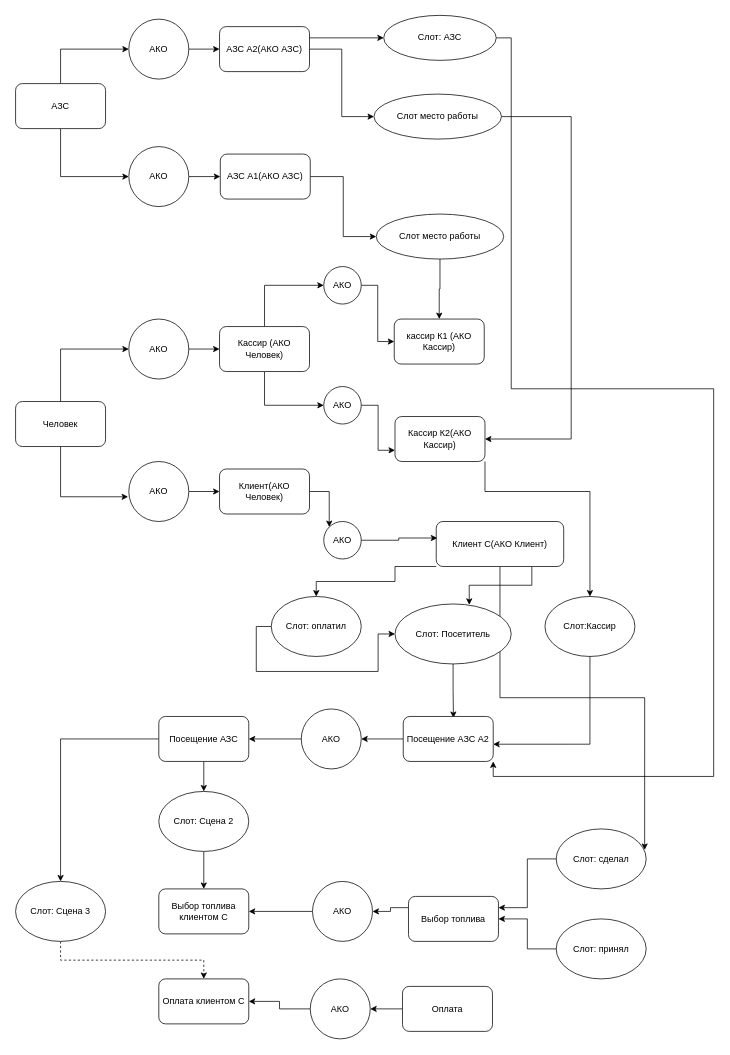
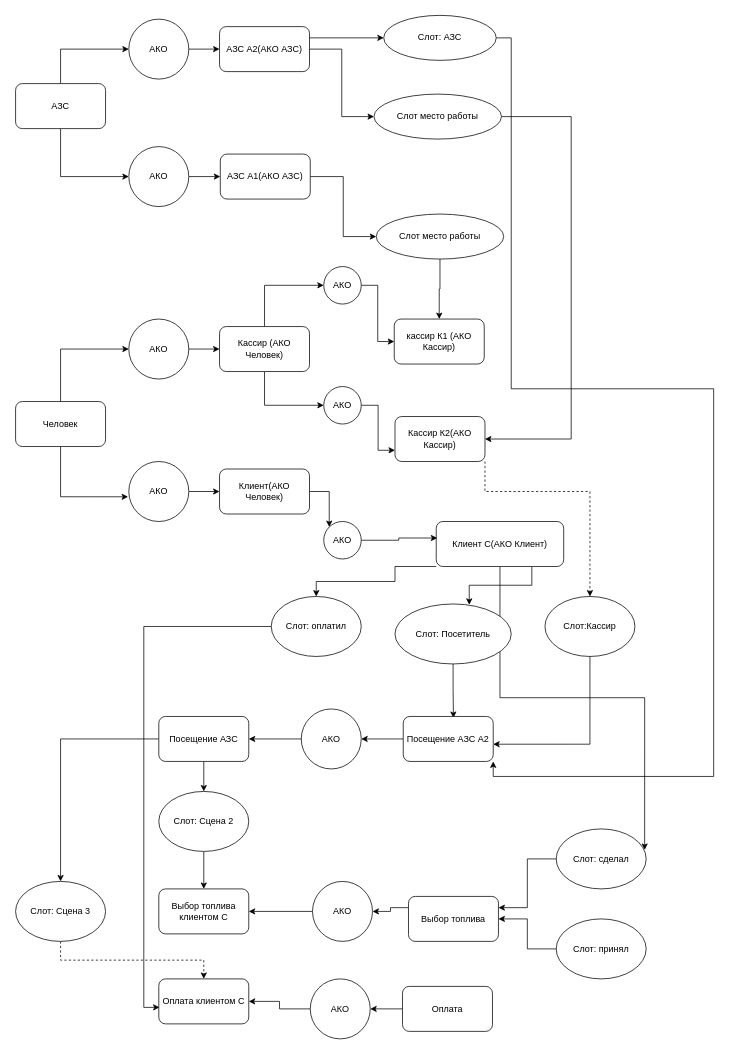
edge "Кассир К2(АКО Кассир)" -> "Слот:Кассир": style solid -> dashed
edge "Слот: оплатил" -> "Слот: Посетитель": now "Слот: оплатил" -> "Оплата клиентом С"
